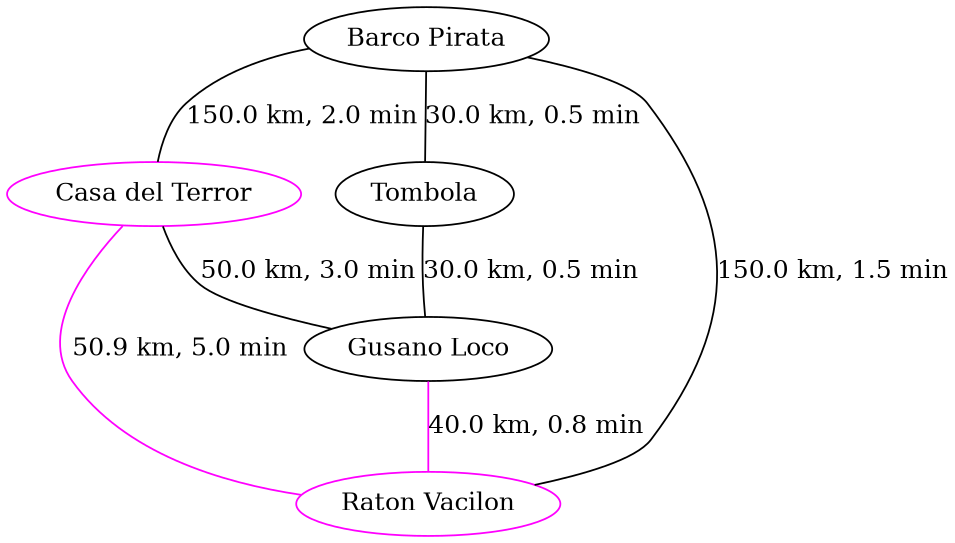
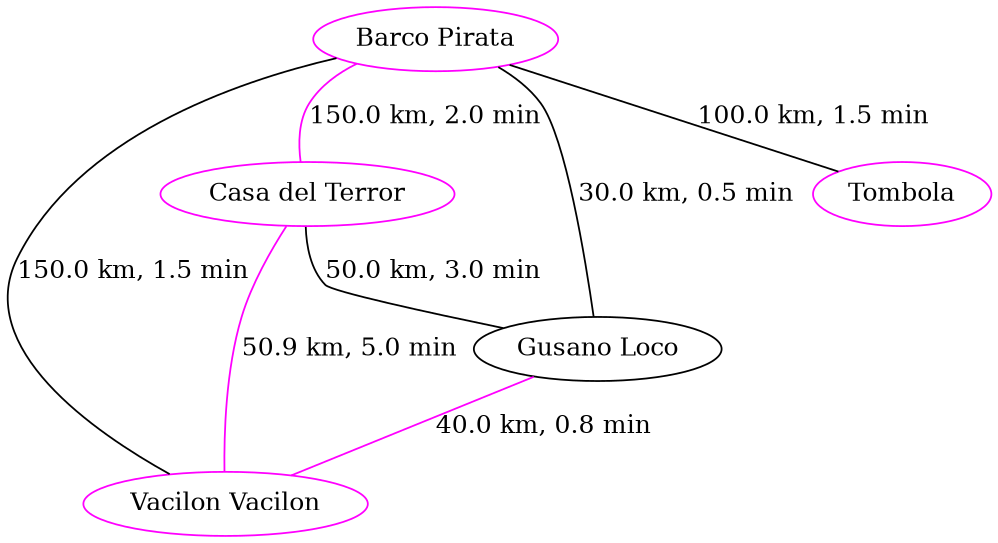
node "Barco Pirata": color black -> magenta
edge "Barco Pirata" -- "Casa del Terror": color black -> magenta
edge "Barco Pirata" -- "Tombola": label "30.0 km, 0.5 min" -> "100.0 km, 1.5 min"
node "Tombola": color black -> magenta
edge "Tombola" -- "Gusano Loco": now "Barco Pirata" -- "Gusano Loco"
node "Raton Vacilon": label "Raton Vacilon" -> "Vacilon Vacilon"
